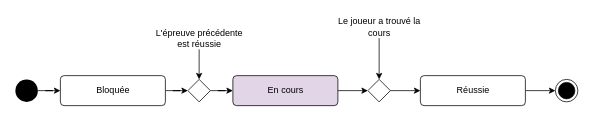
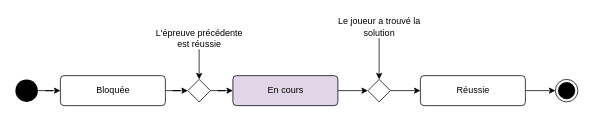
node "Le joueur a trouvé la cours": label "Le joueur a trouvé la cours" -> "Le joueur a trouvé la solution"
